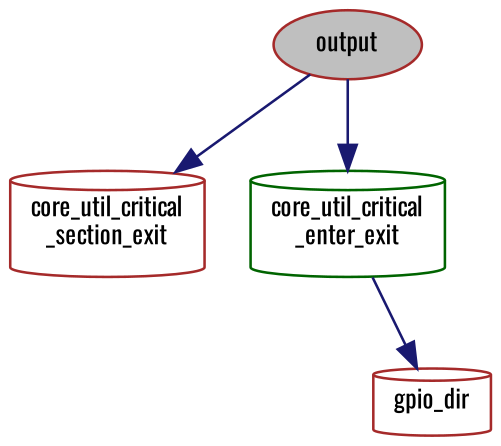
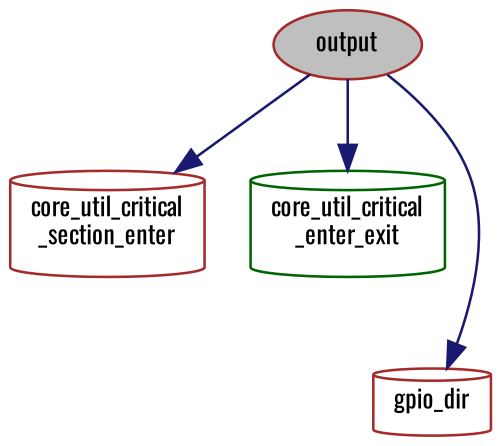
node "core_util_critical _section_exit": label "core_util_critical _section_exit" -> "core_util_critical _section_enter"
edge "core_util_critical _enter_exit" -> "gpio_dir": now "output" -> "gpio_dir"
